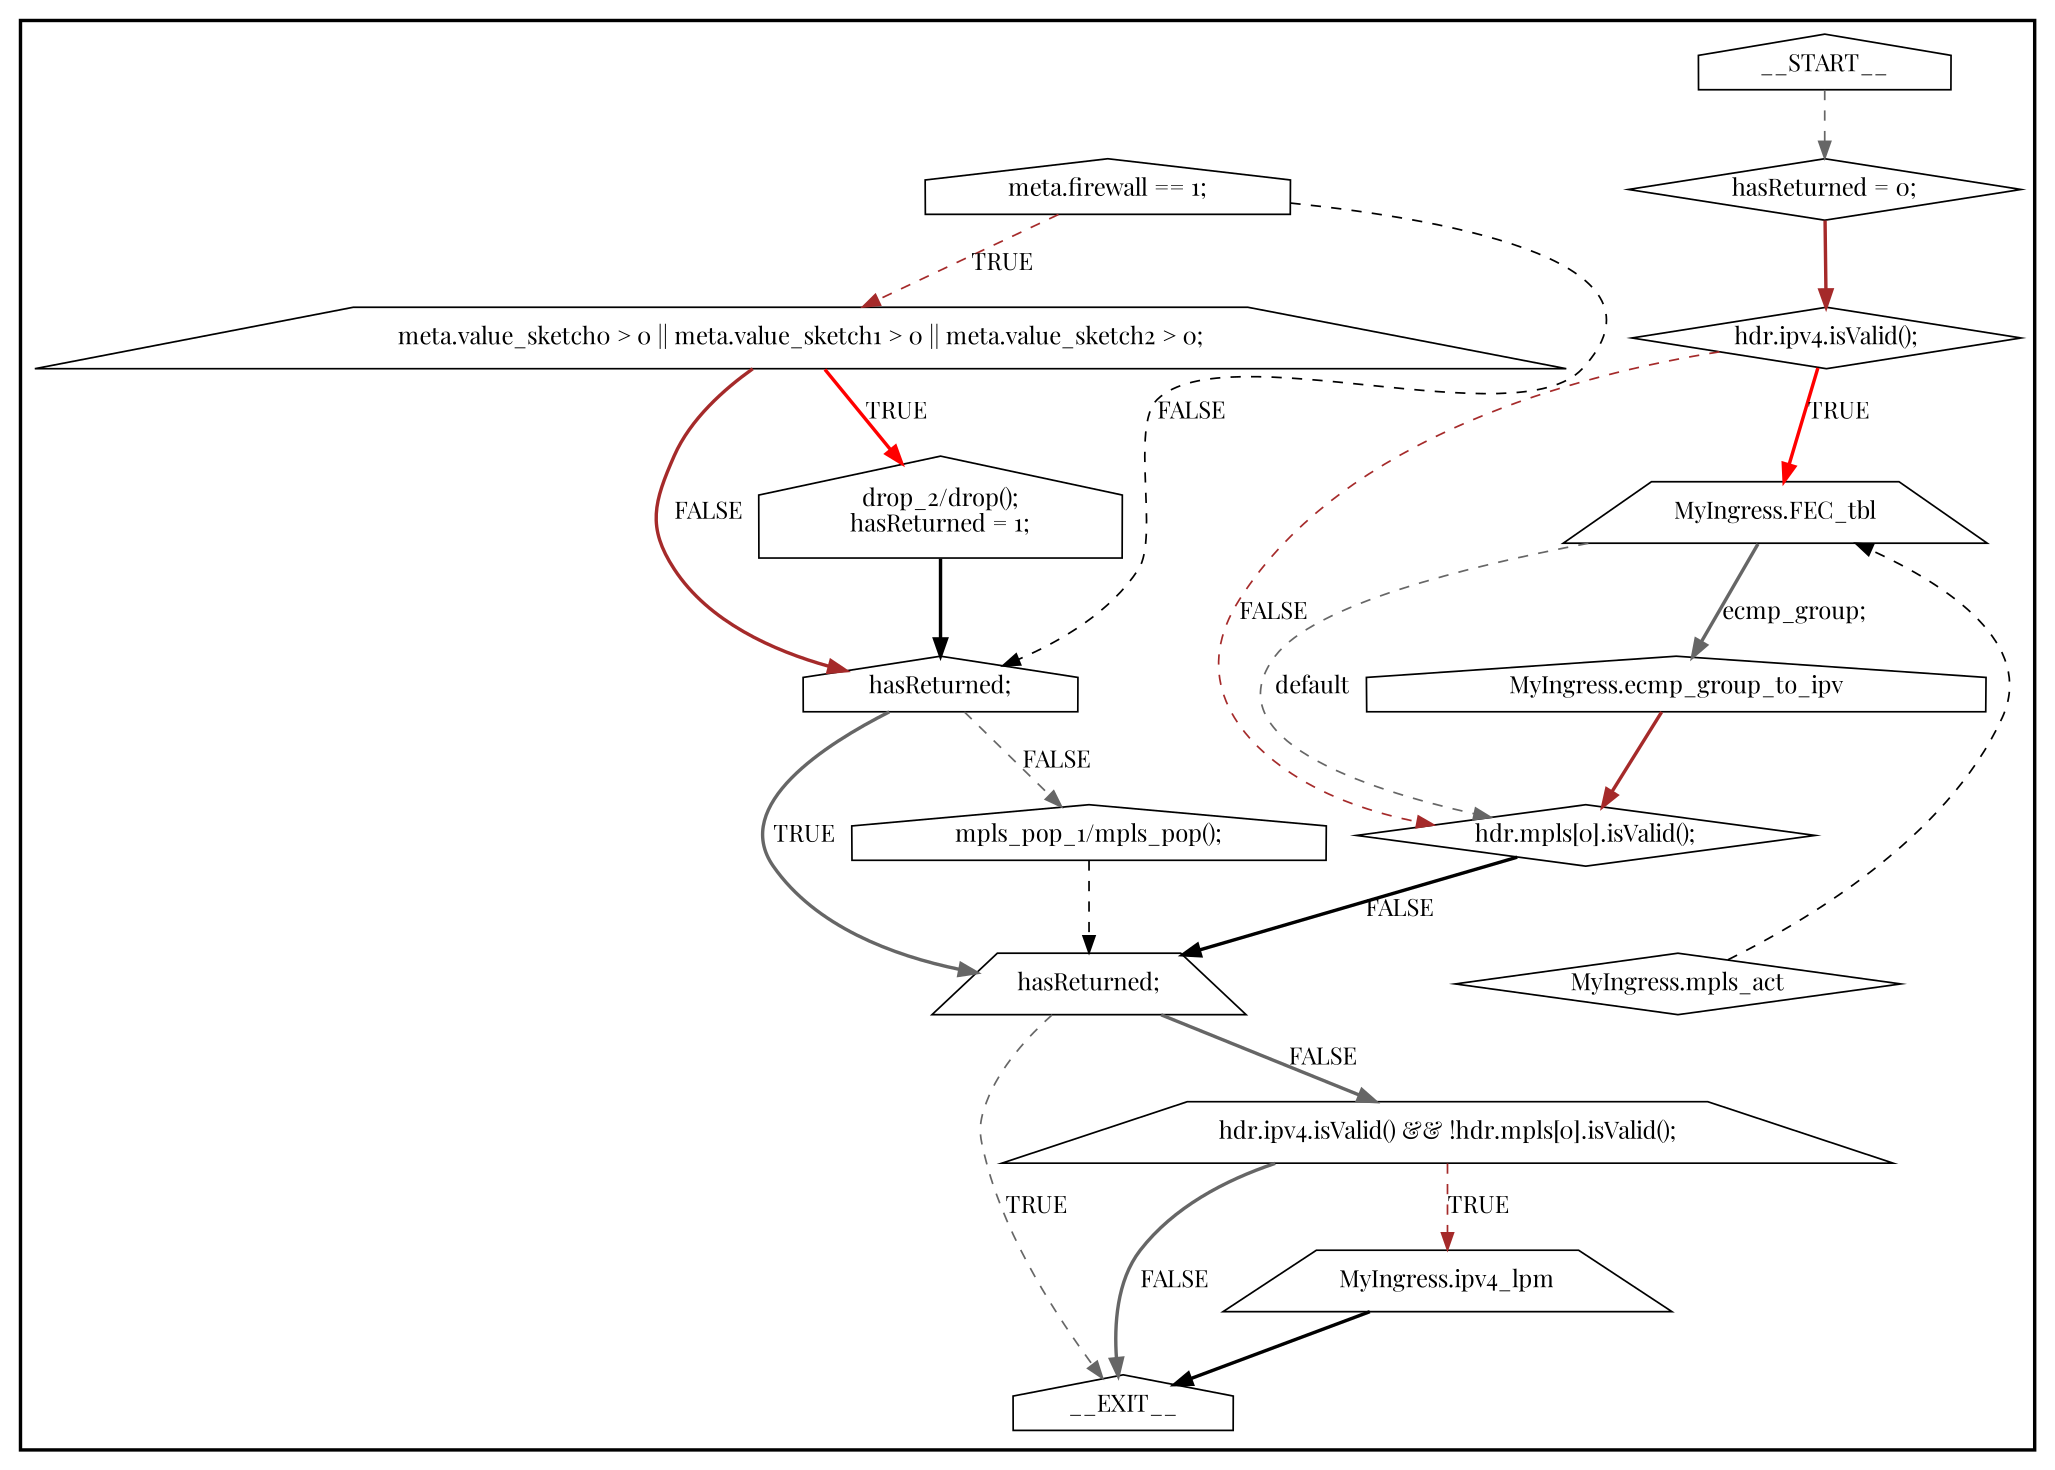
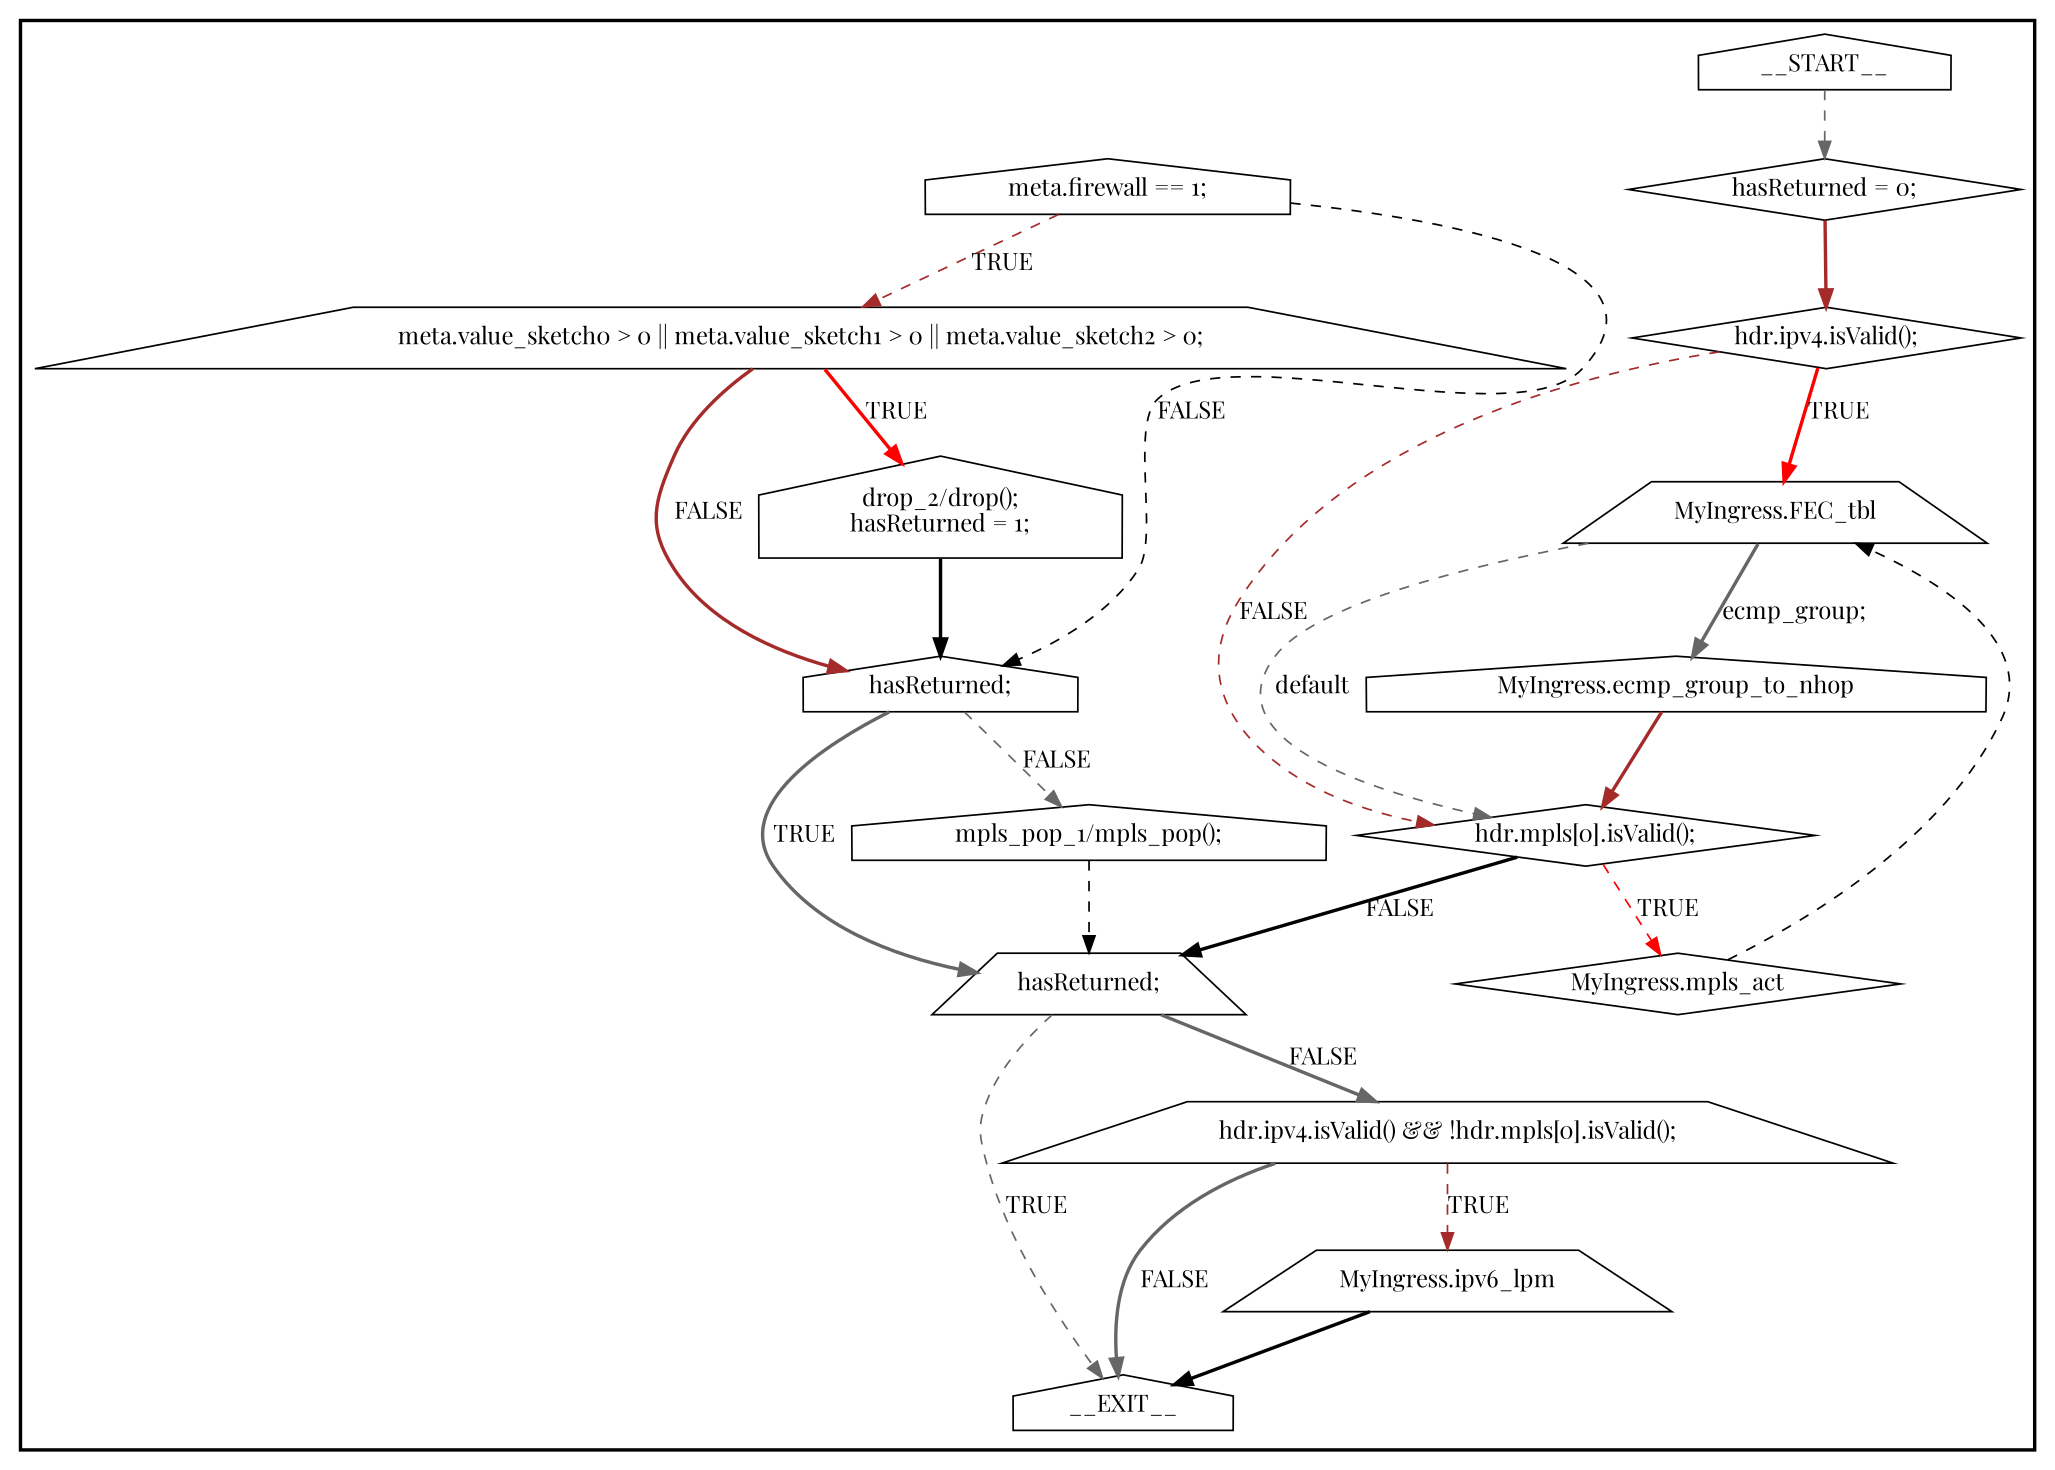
node "MyIngress.ecmp_group_to_ipv": label "MyIngress.ecmp_group_to_ipv" -> "MyIngress.ecmp_group_to_nhop"
edge "hdr.mpls[0].isValid();" -> "MyIngress.mpls_act": added, label "TRUE"
node "MyIngress.ipv4_lpm": label "MyIngress.ipv4_lpm" -> "MyIngress.ipv6_lpm"
